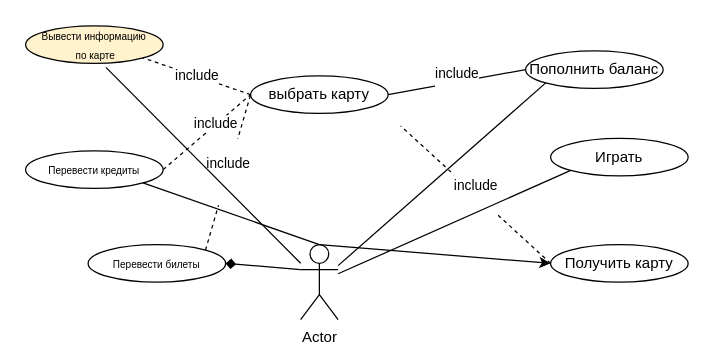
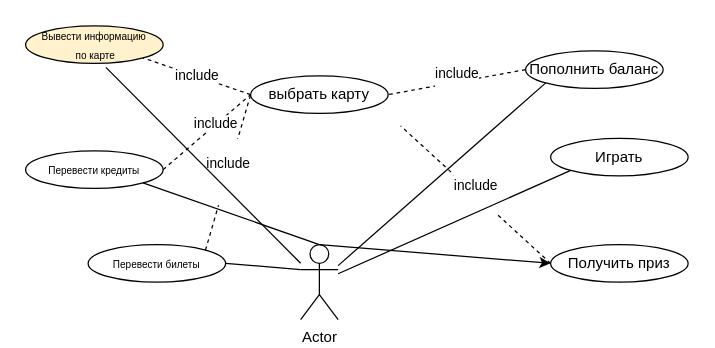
edge "Пополнить баланс" -- "выбрать карту": style solid -> dashed
node "Получить карту": label "Получить карту" -> "Получить приз"
edge "Actor" -> "Перевести билеты": arrowhead diamond -> none
